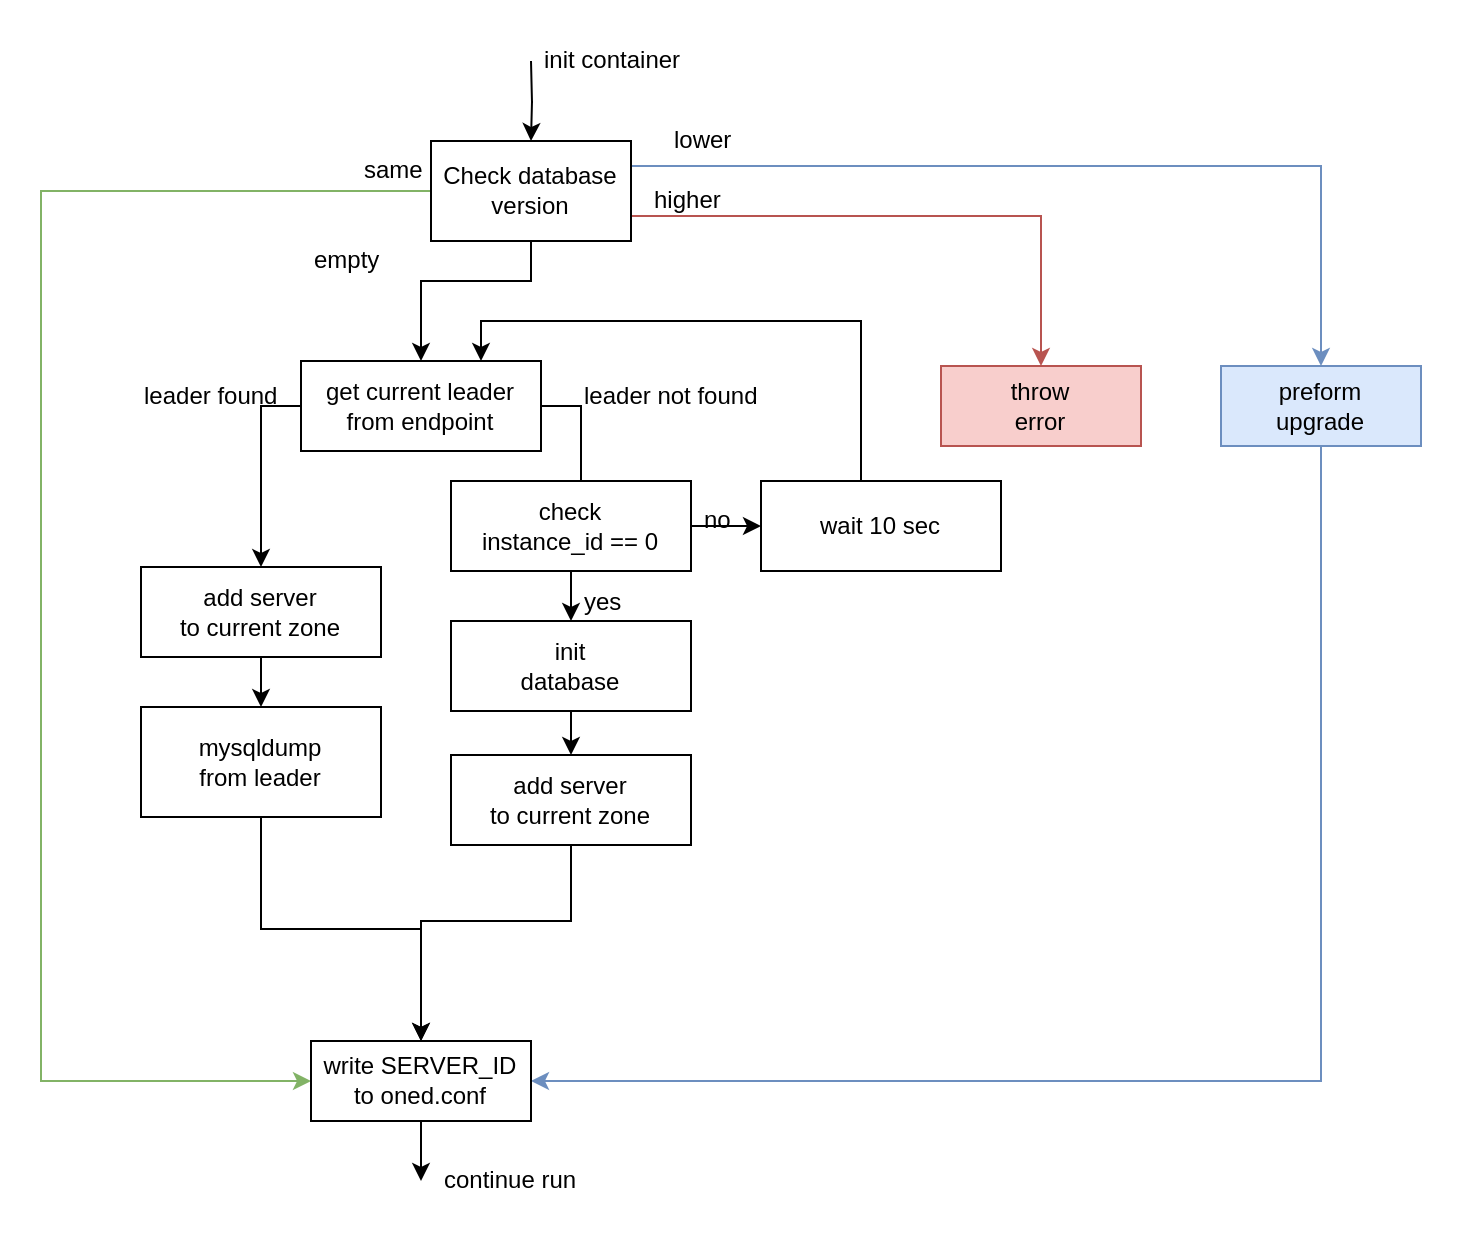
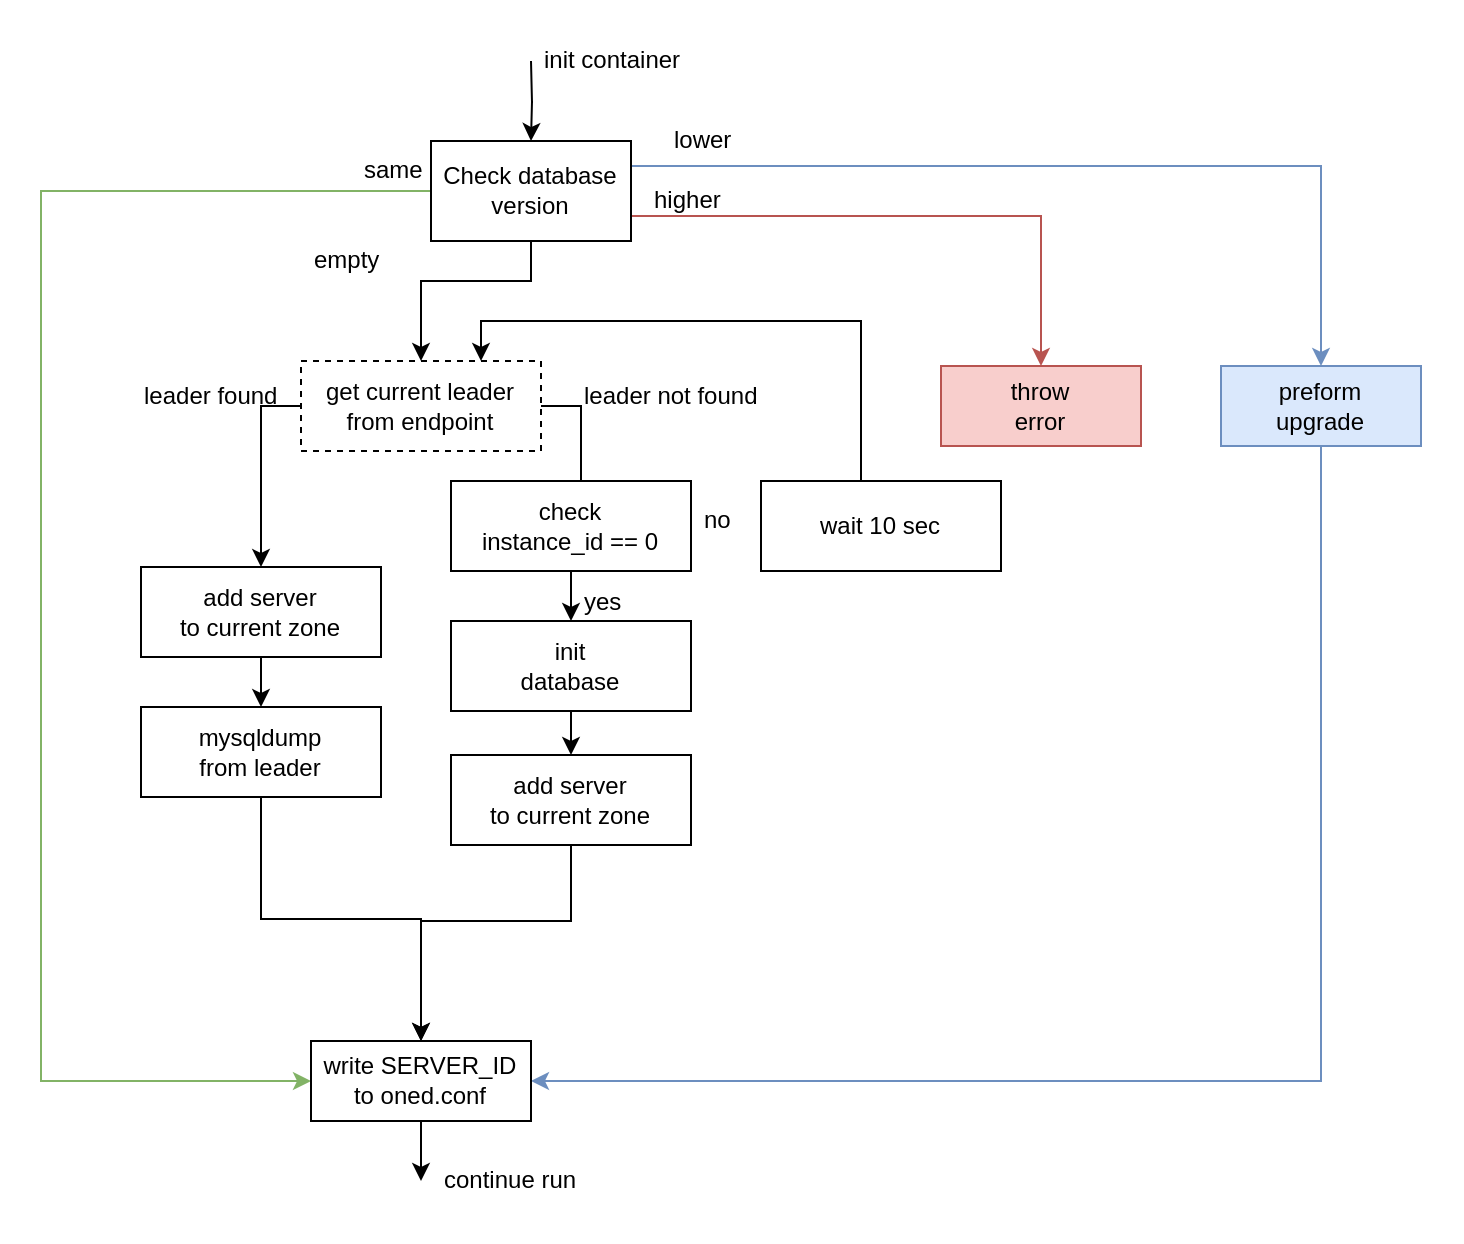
node "get current leader from endpoint": style solid -> dashed
edge "check instance_id == 0" -> "wait 10 sec": removed
node "mysqldump from leader": size 240x110 -> 240x90
